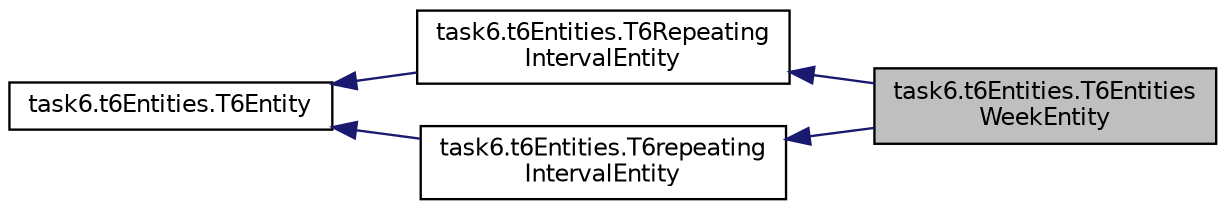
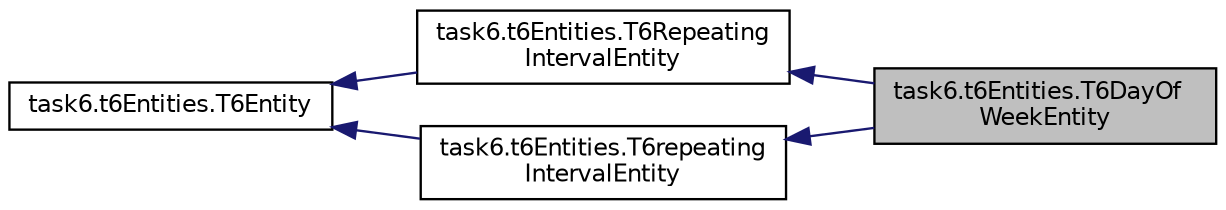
node "task6.t6Entities.T6Entities WeekEntity": label "task6.t6Entities.T6Entities WeekEntity" -> "task6.t6Entities.T6DayOf WeekEntity"
